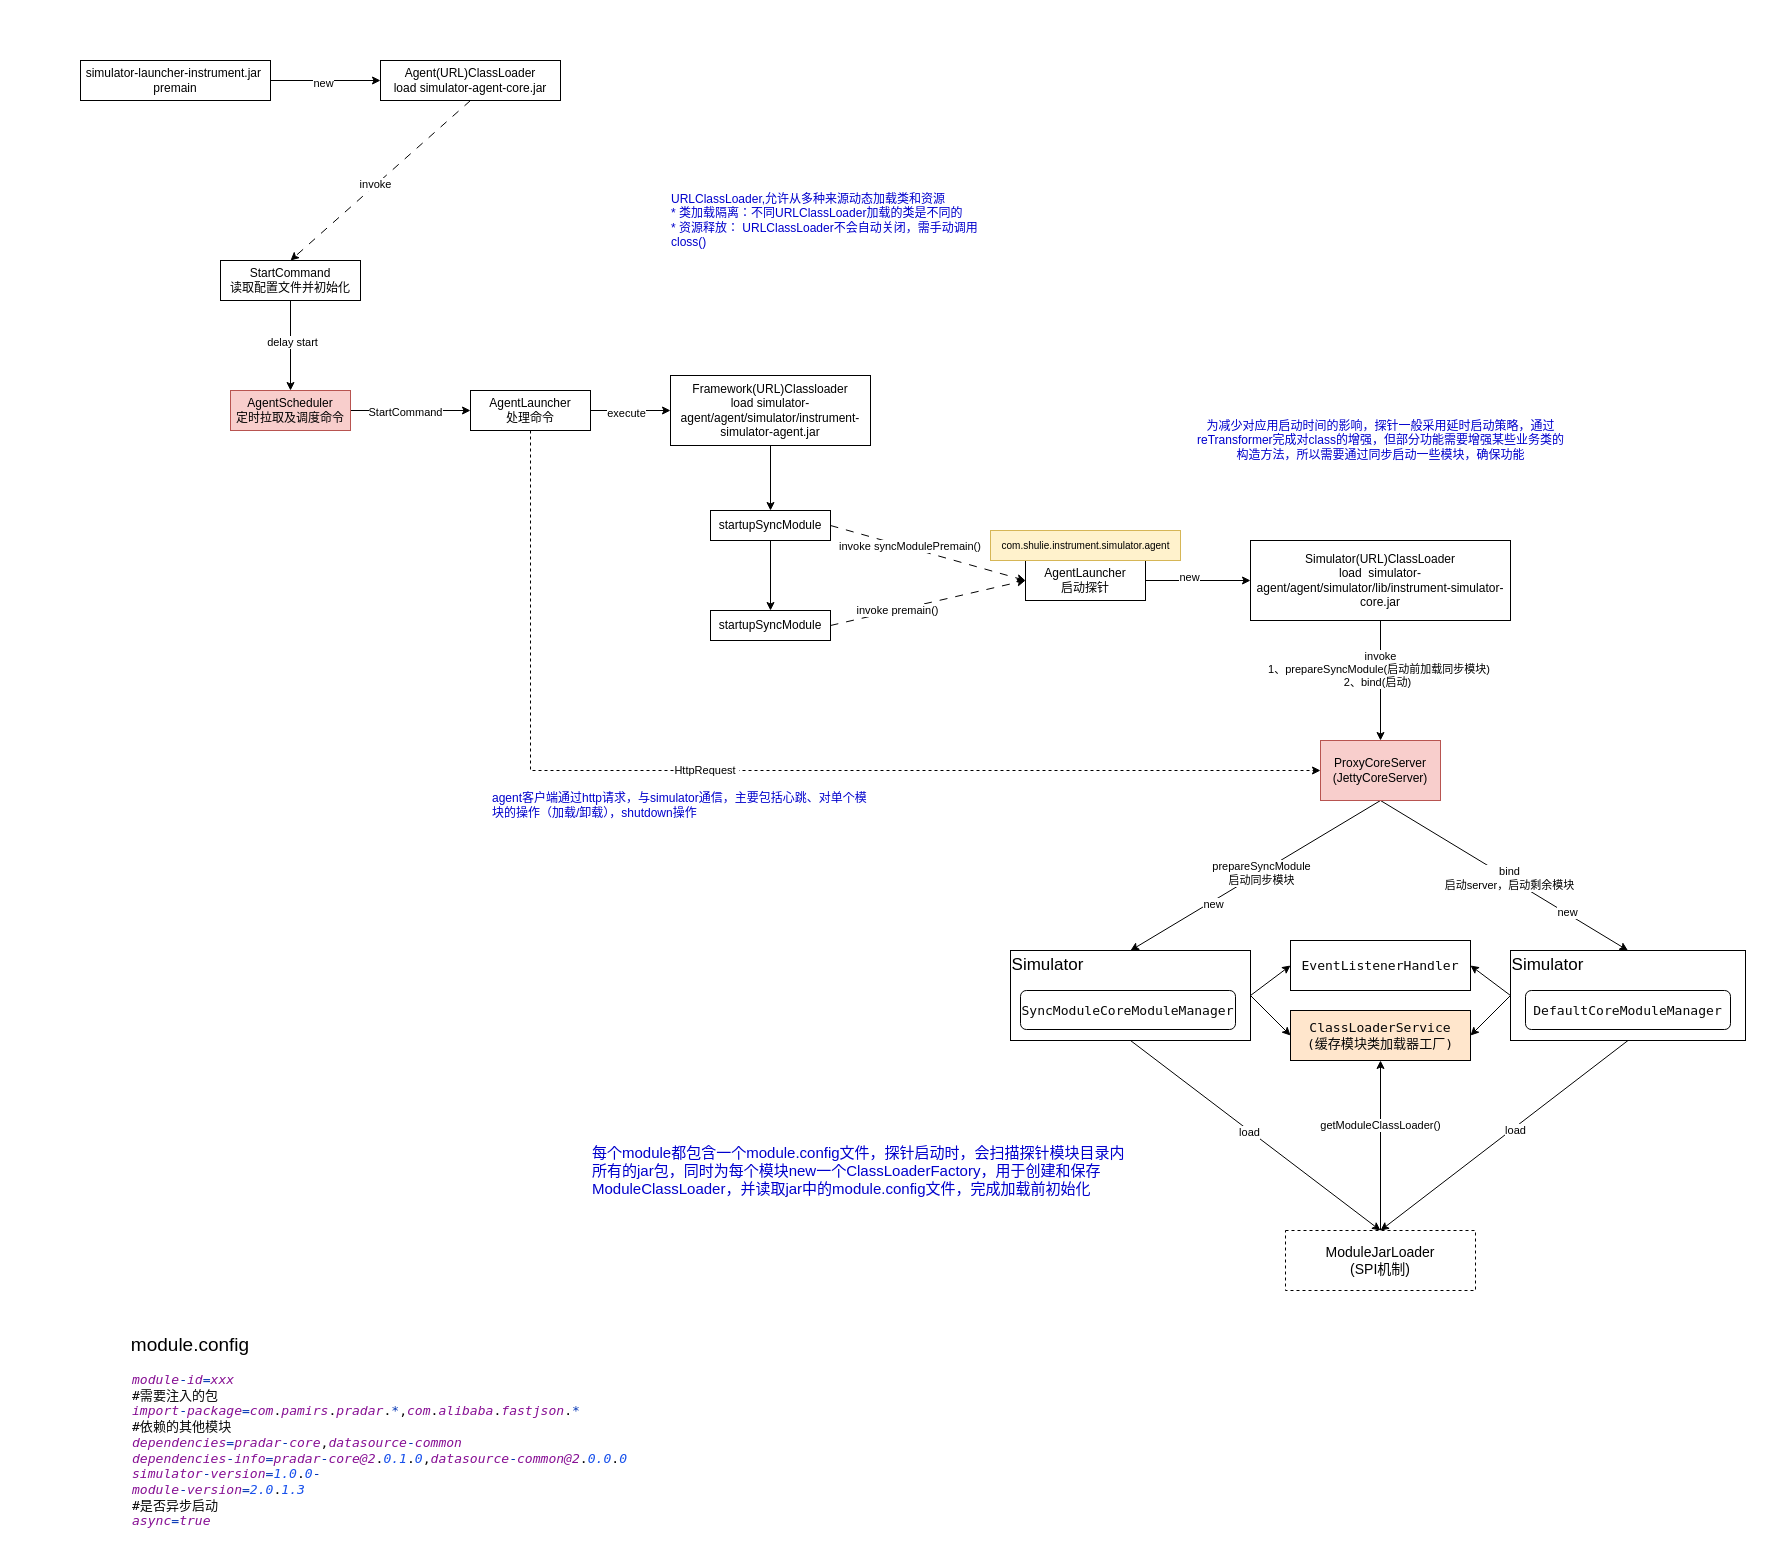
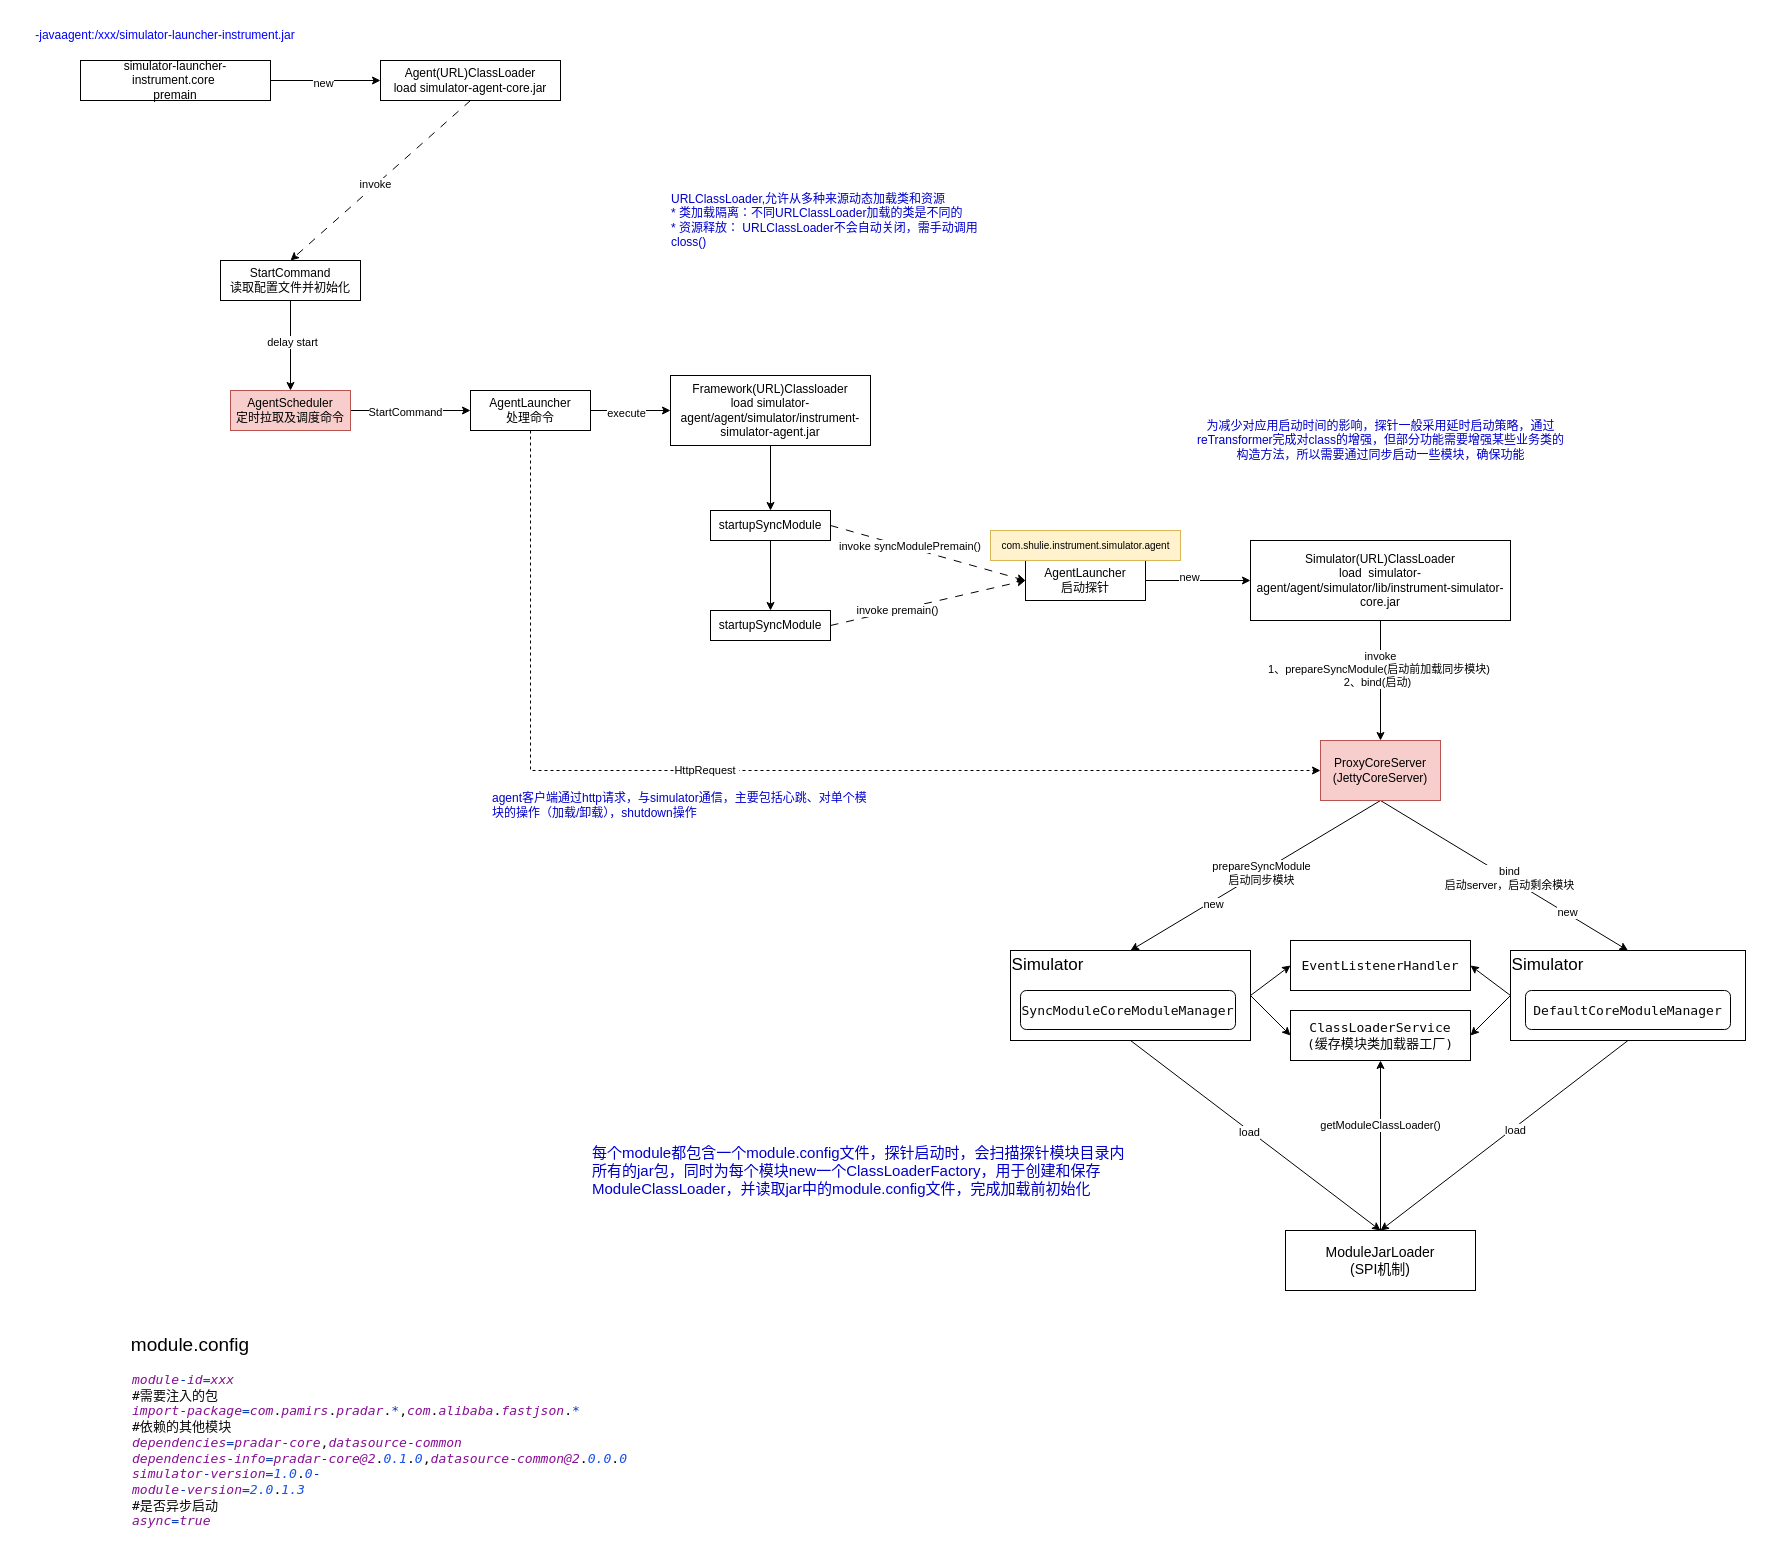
node "-javaagent:/xxx/simulator-launcher-instrument.jar": added
node "simulator-launcher-instrument.jar premain": label "simulator-launcher-instrument.jar premain" -> "simulator-launcher-instrument.core premain"
node "ClassLoaderService (缓存模块类加载器工厂)": fillcolor #ffe6cc -> #ffffff
node "ModuleJarLoader (SPI机制)": style dashed -> solid
